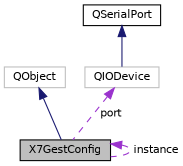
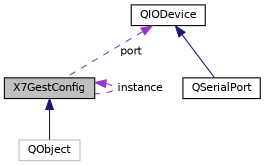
edge "QIODevice" -> "QSerialPort": reversed
node "QIODevice": color grey75 -> black
edge "X7GestConfig" -> "QObject": reversed
